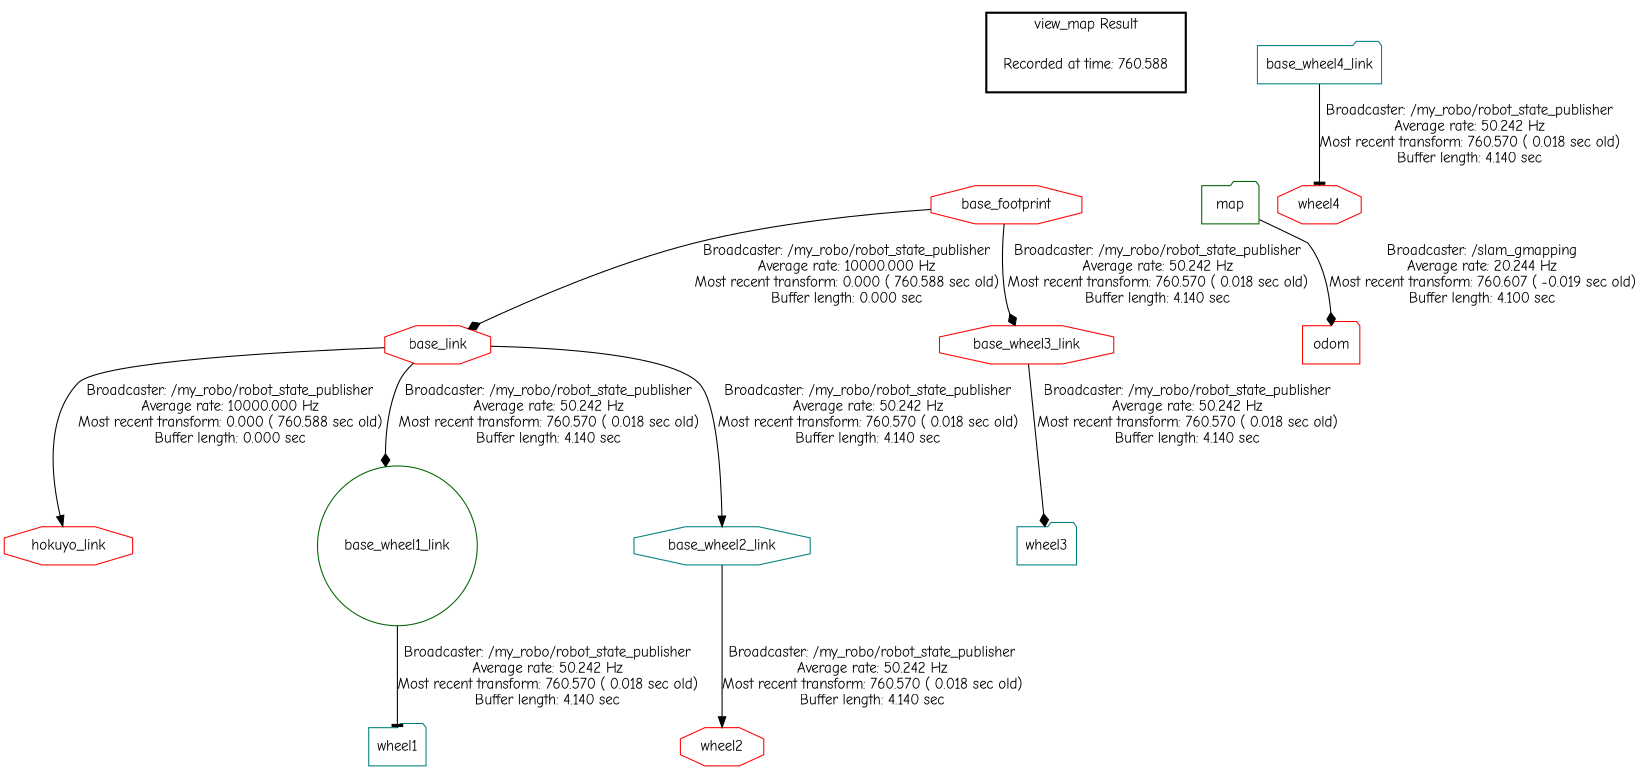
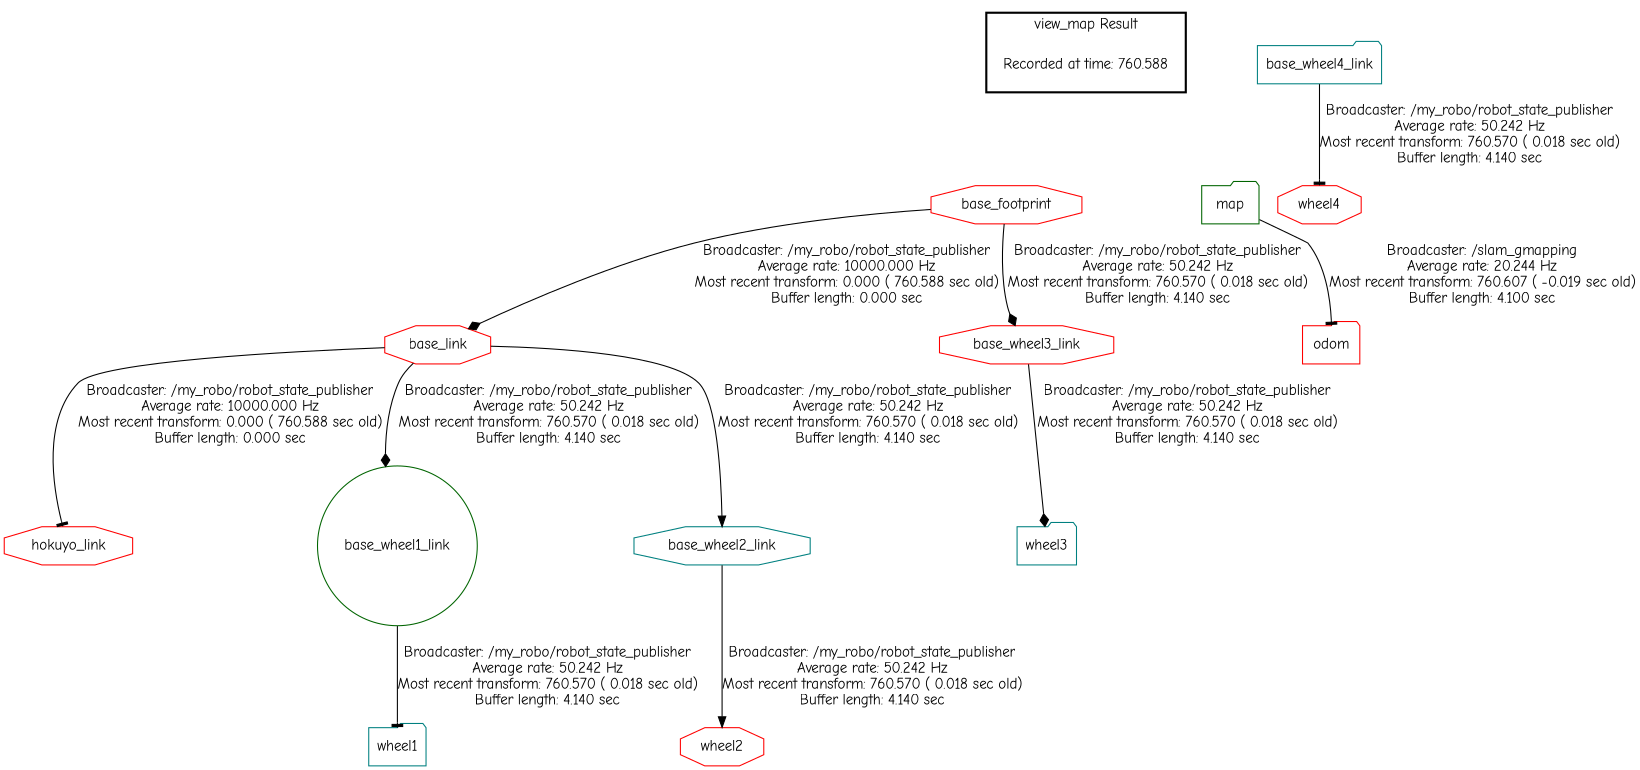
edge "map" -> "odom": arrowhead diamond -> tee
edge "base_link" -> "hokuyo_link": arrowhead normal -> tee
